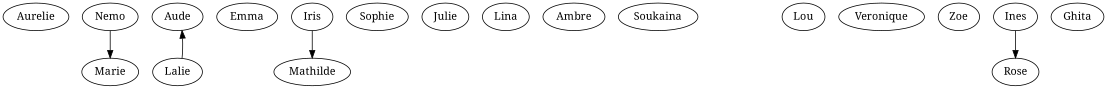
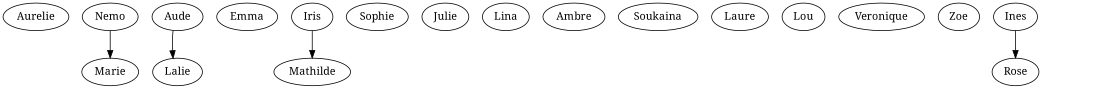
node "Laure": added
node "Ghita": removed
edge "Lalie" -> "Aude": reversed
